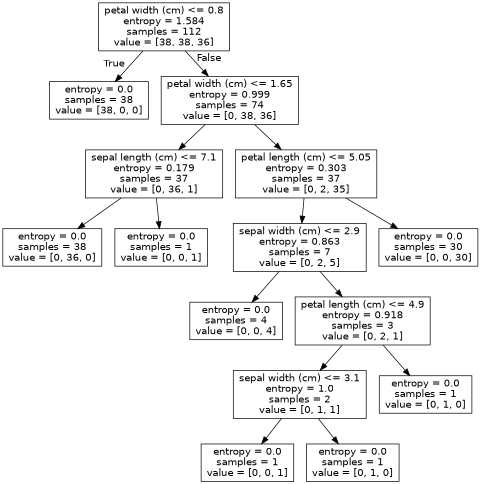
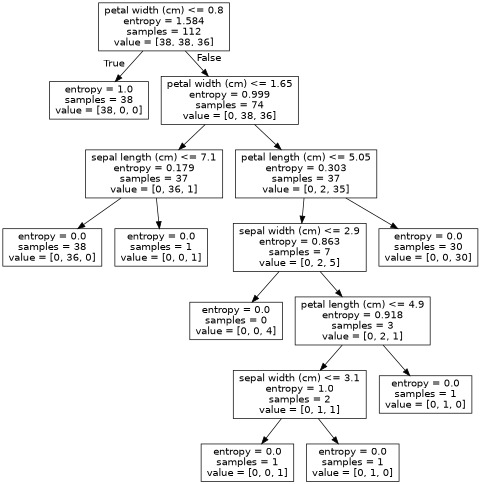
node "entropy = 0.0 samples = 38 value = [38, 0, 0]": label "entropy = 0.0 samples = 38 value = [38, 0, 0]" -> "entropy = 1.0 samples = 38 value = [38, 0, 0]"
node "entropy = 0.0 samples = 4 value = [0, 0, 4]": label "entropy = 0.0 samples = 4 value = [0, 0, 4]" -> "entropy = 0.0 samples = 0 value = [0, 0, 4]"
